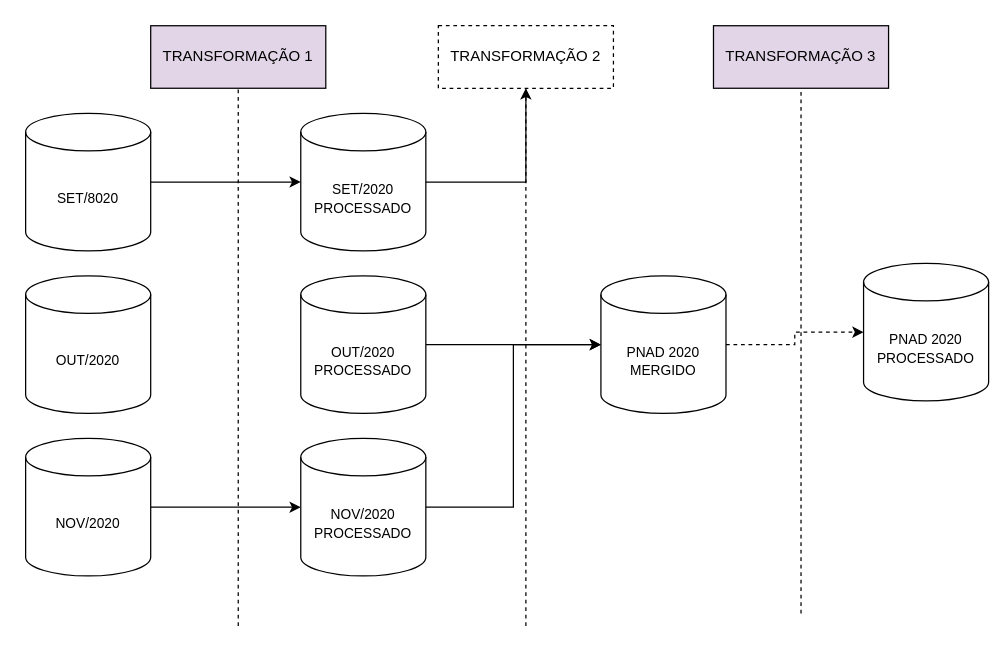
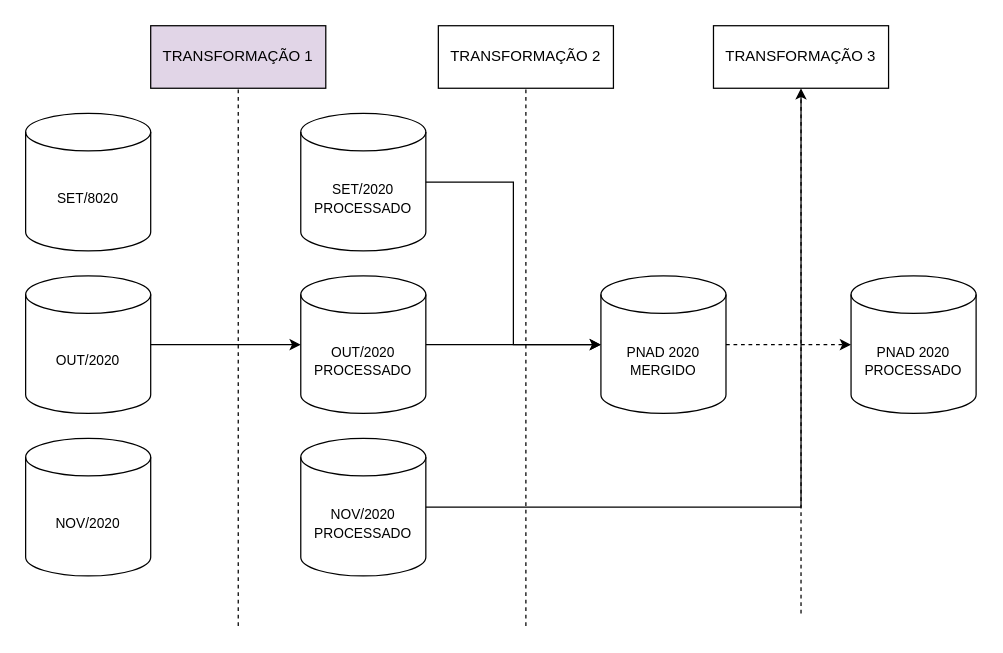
node "TRANSFORMAÇÃO 2": style dashed -> solid
node "TRANSFORMAÇÃO 3": fillcolor #e1d5e7 -> #ffffff
edge "SET/8020" -> "SET/2020 PROCESSADO": removed
edge "SET/2020 PROCESSADO" -> "TRANSFORMAÇÃO 2": now "SET/2020 PROCESSADO" -> "PNAD 2020 MERGIDO"
node "PNAD 2020 PROCESSADO": moved (926, 332) -> (913, 344)
edge "OUT/2020" -> "OUT/2020 PROCESSADO": added
edge "NOV/2020 PROCESSADO" -> "PNAD 2020 MERGIDO": now "NOV/2020 PROCESSADO" -> "TRANSFORMAÇÃO 3"
edge "NOV/2020" -> "NOV/2020 PROCESSADO": removed
